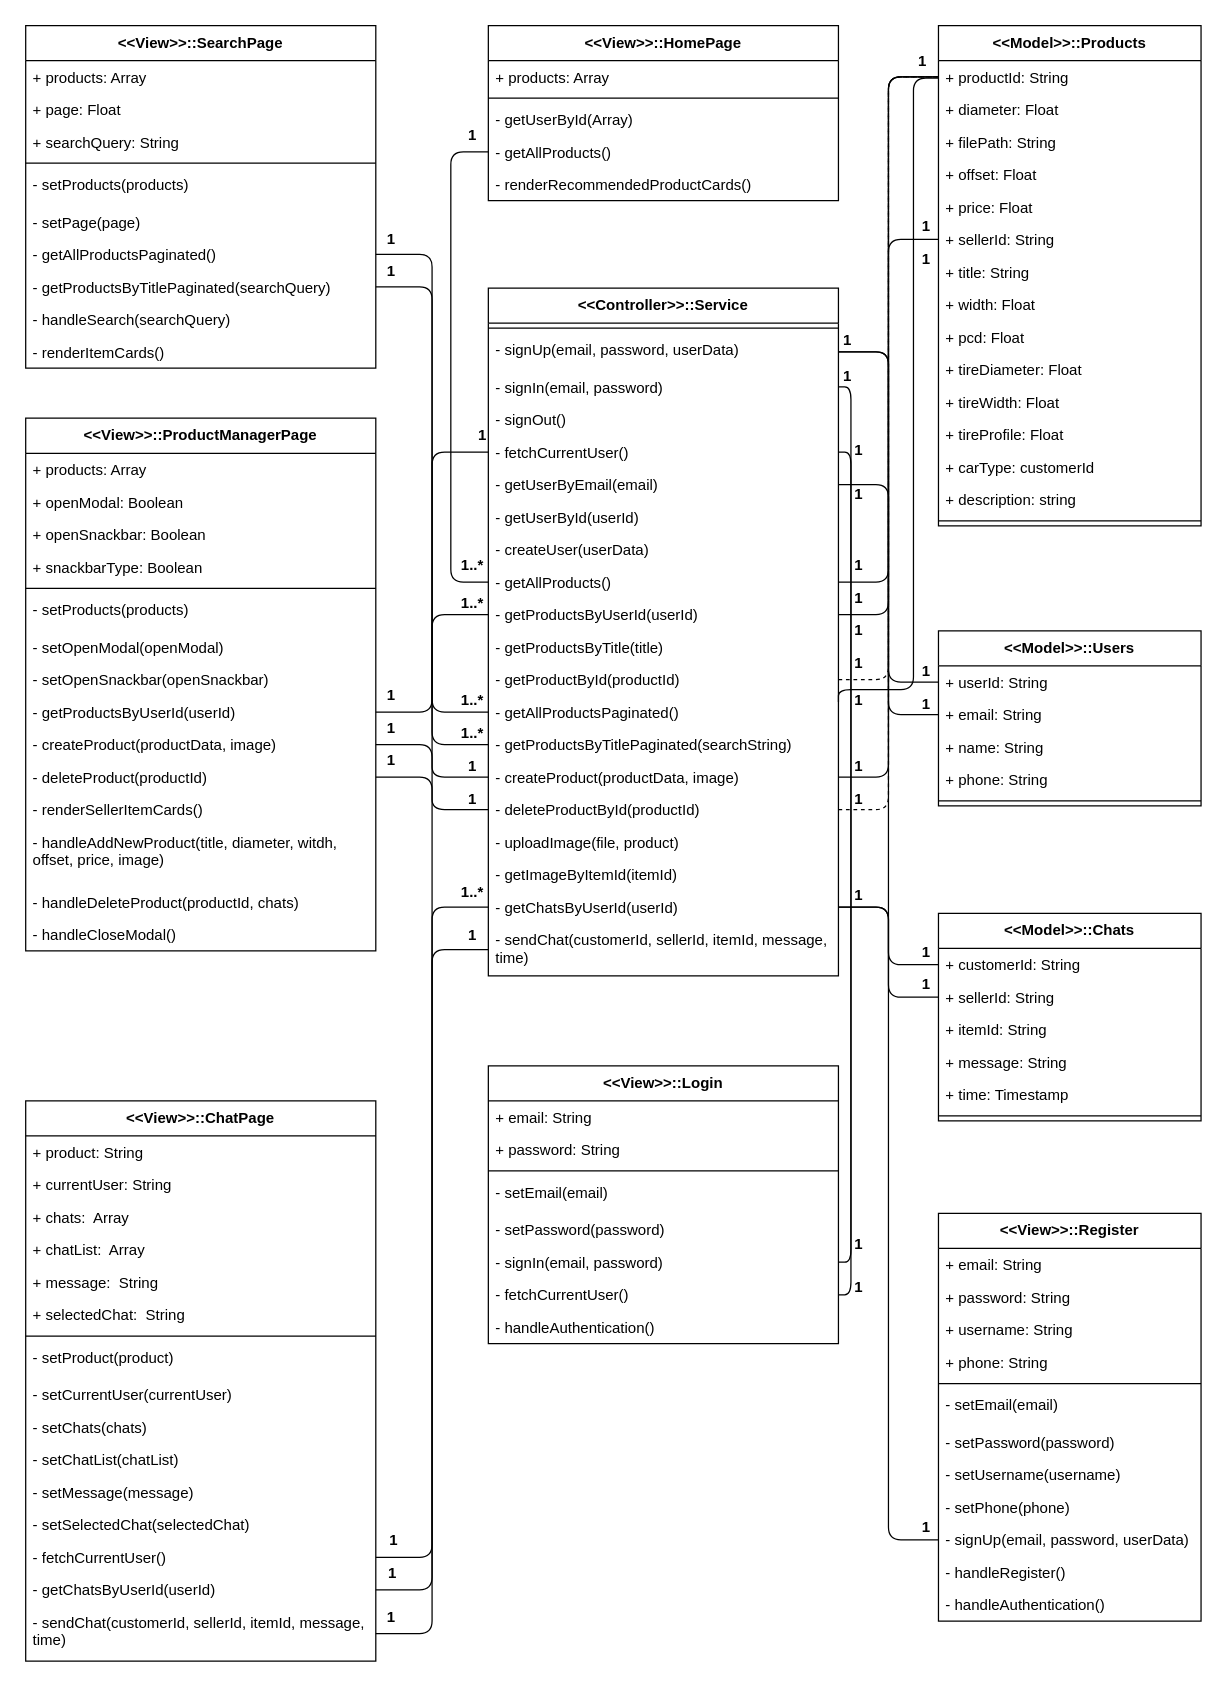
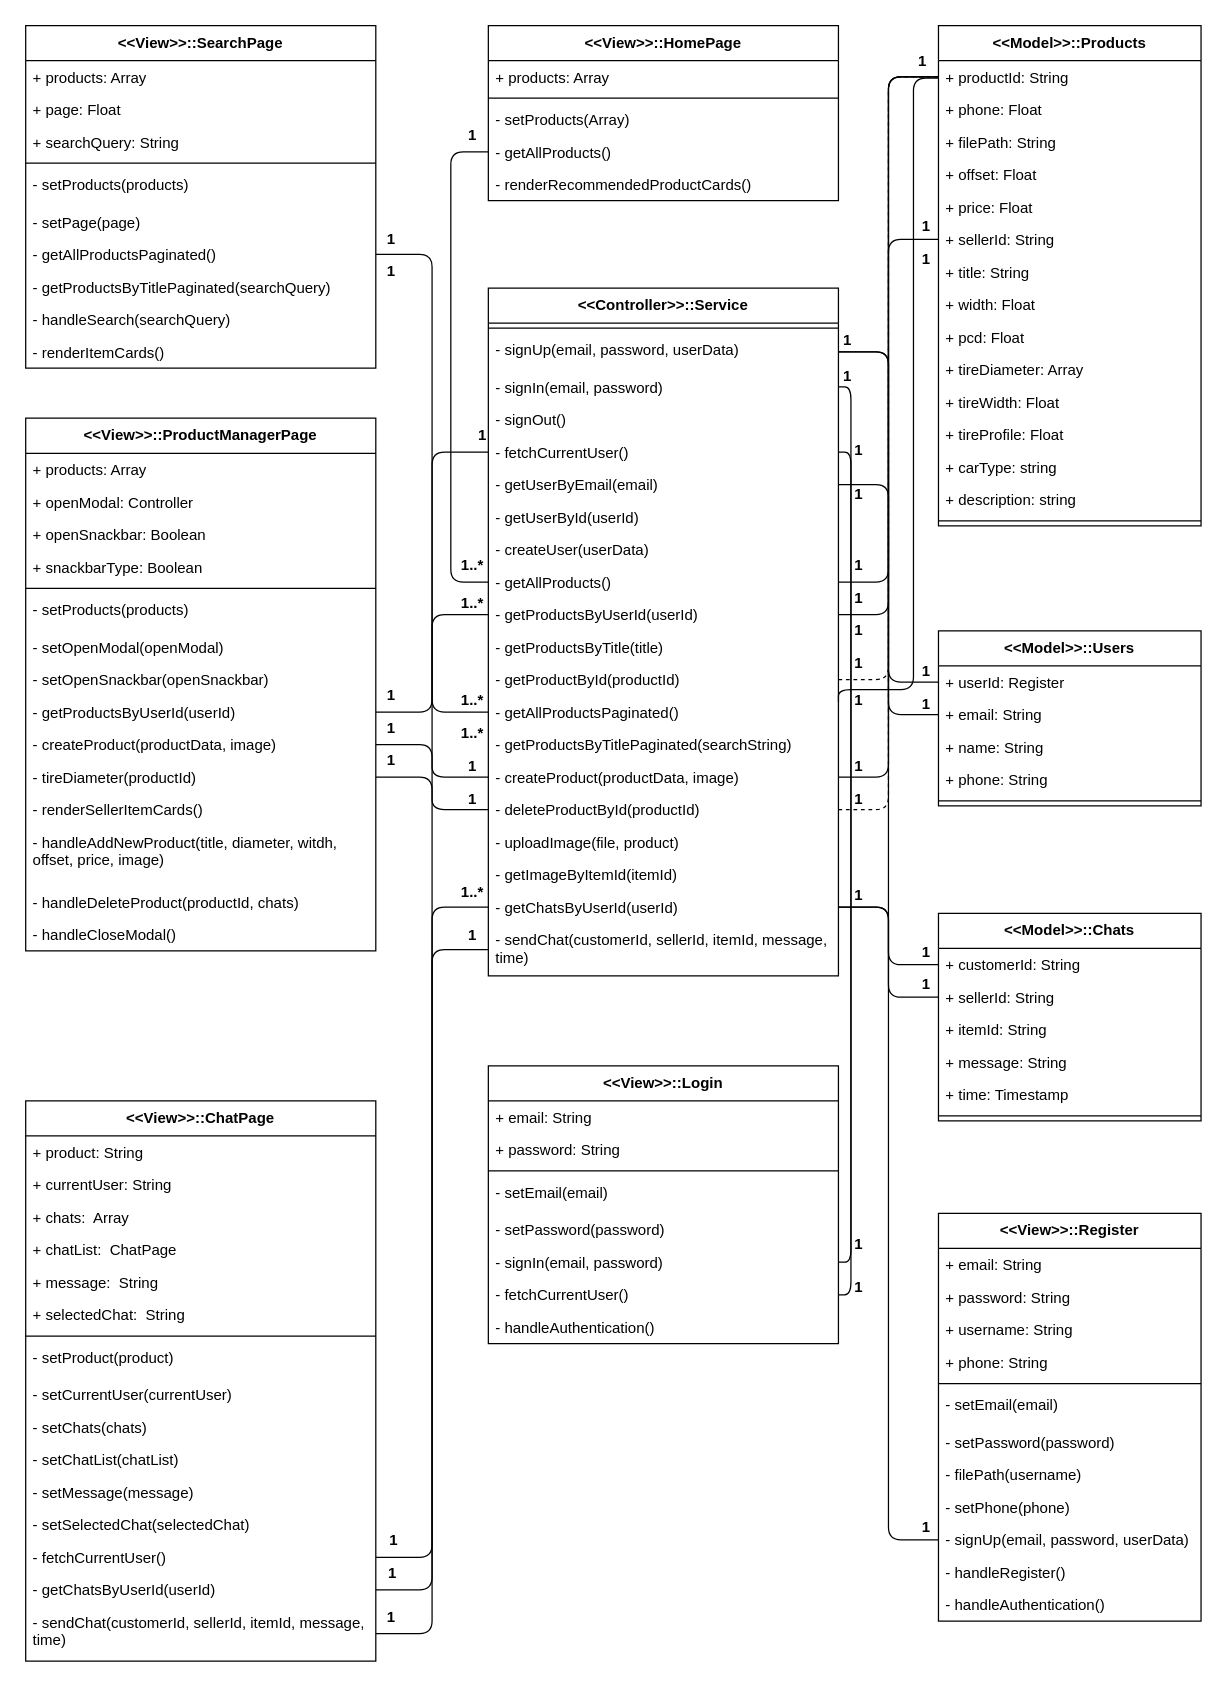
node "+ diameter: Float": label "+ diameter: Float" -> "+ phone: Float"
node "- getUserById(Array)": label "- getUserById(Array)" -> "- setProducts(Array)"
node "+ tireDiameter: Float": label "+ tireDiameter: Float" -> "+ tireDiameter: Array"
node "+ carType: customerId": label "+ carType: customerId" -> "+ carType: string"
node "+ openModal: Boolean": label "+ openModal: Boolean" -> "+ openModal: Controller"
node "+ userId: String": label "+ userId: String" -> "+ userId: Register"
edge "- getProductsByTitlePaginated(searchQuery)" -- "- getProductsByTitlePaginated(searchString)": removed
node "- deleteProduct(productId)": label "- deleteProduct(productId)" -> "- tireDiameter(productId)"
node "+ chatList: Array": label "+ chatList: Array" -> "+ chatList: ChatPage"
node "- setUsername(username)": label "- setUsername(username)" -> "- filePath(username)"
